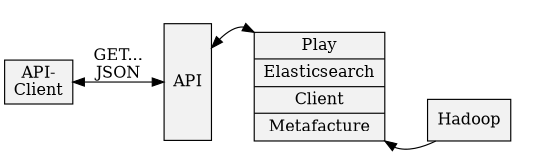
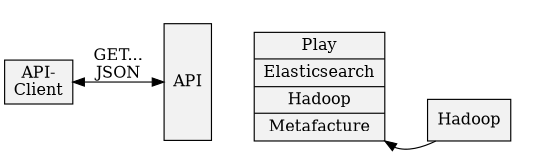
edge "API" -- "Play": removed
node "Play": text "Client" -> "Hadoop"
